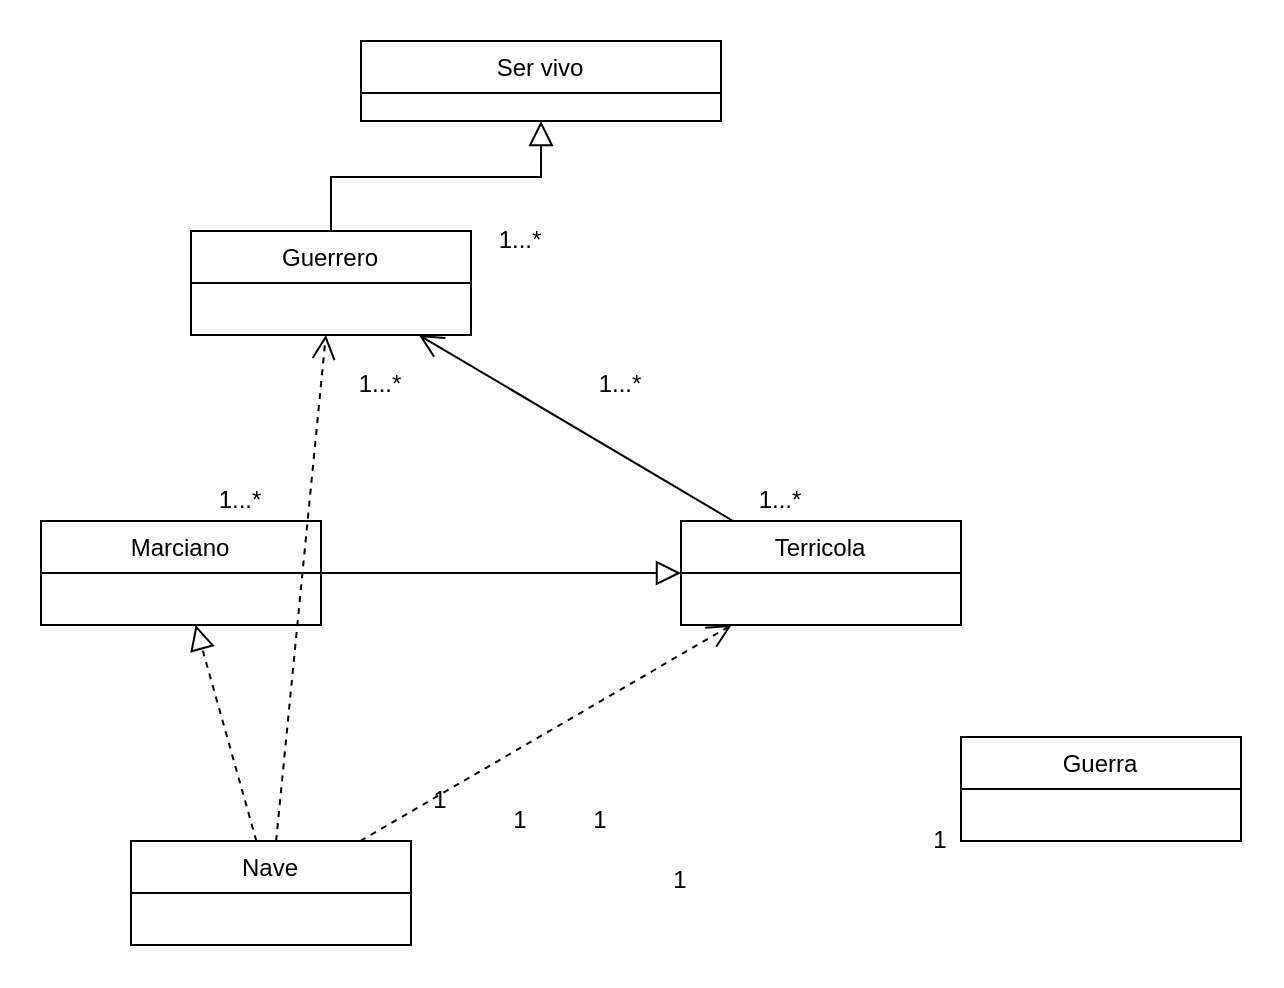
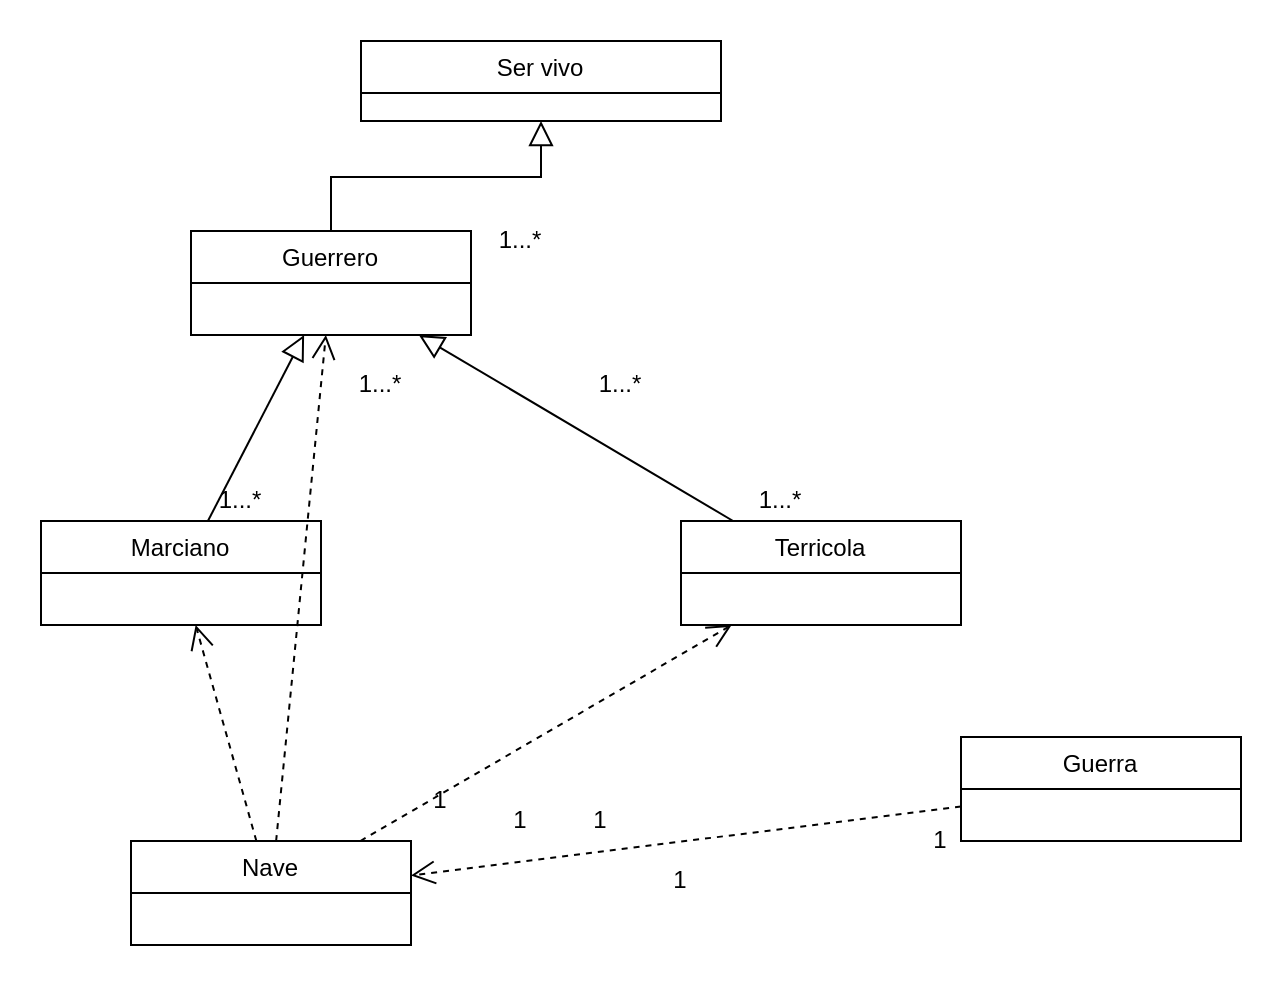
edge "Terricola" -> "Guerrero": arrowhead open -> block
edge "Marciano" -> "Terricola": now "Marciano" -> "Guerrero"
edge "Nave" -> "Marciano": arrowhead block -> open
edge "Guerra" -> "Nave": added
